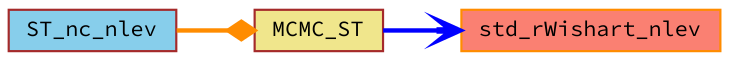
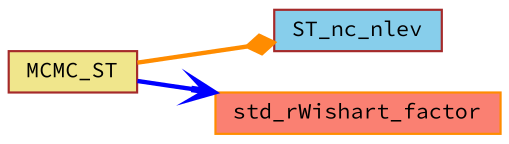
edge "ST_nc_nlev" -> "MCMC_ST": reversed
node "std_rWishart_nlev": label "std_rWishart_nlev" -> "std_rWishart_factor"
